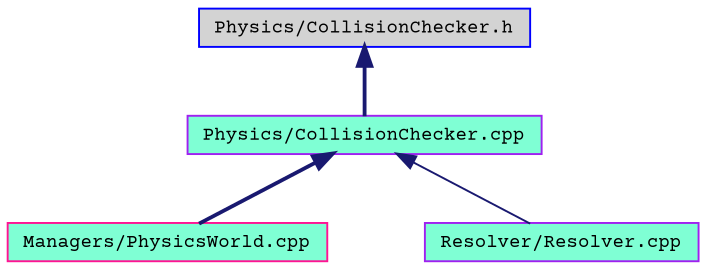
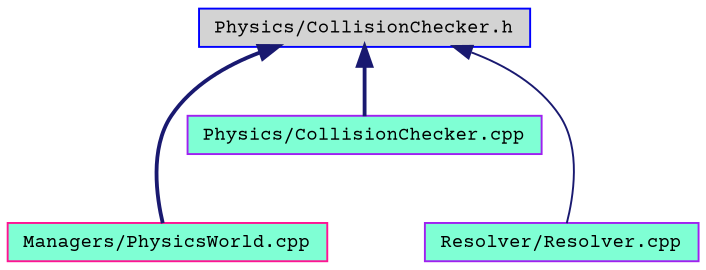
edge "Managers/PhysicsWorld.cpp" -> "Physics/CollisionChecker.cpp": now "Managers/PhysicsWorld.cpp" -> "Physics/CollisionChecker.h"
edge "Resolver/Resolver.cpp" -> "Physics/CollisionChecker.cpp": now "Resolver/Resolver.cpp" -> "Physics/CollisionChecker.h"
